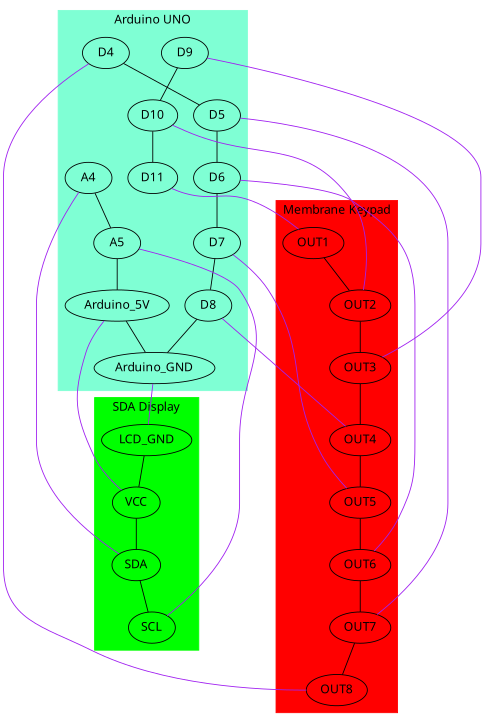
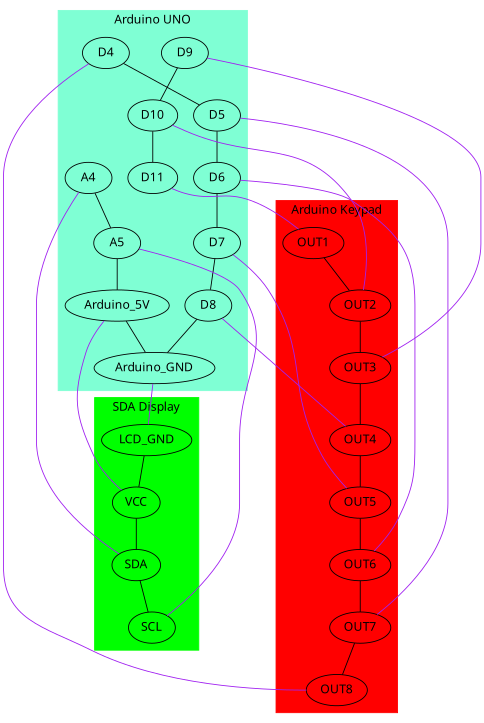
cluster "Membrane Keypad": label "Membrane Keypad" -> "Arduino Keypad"
